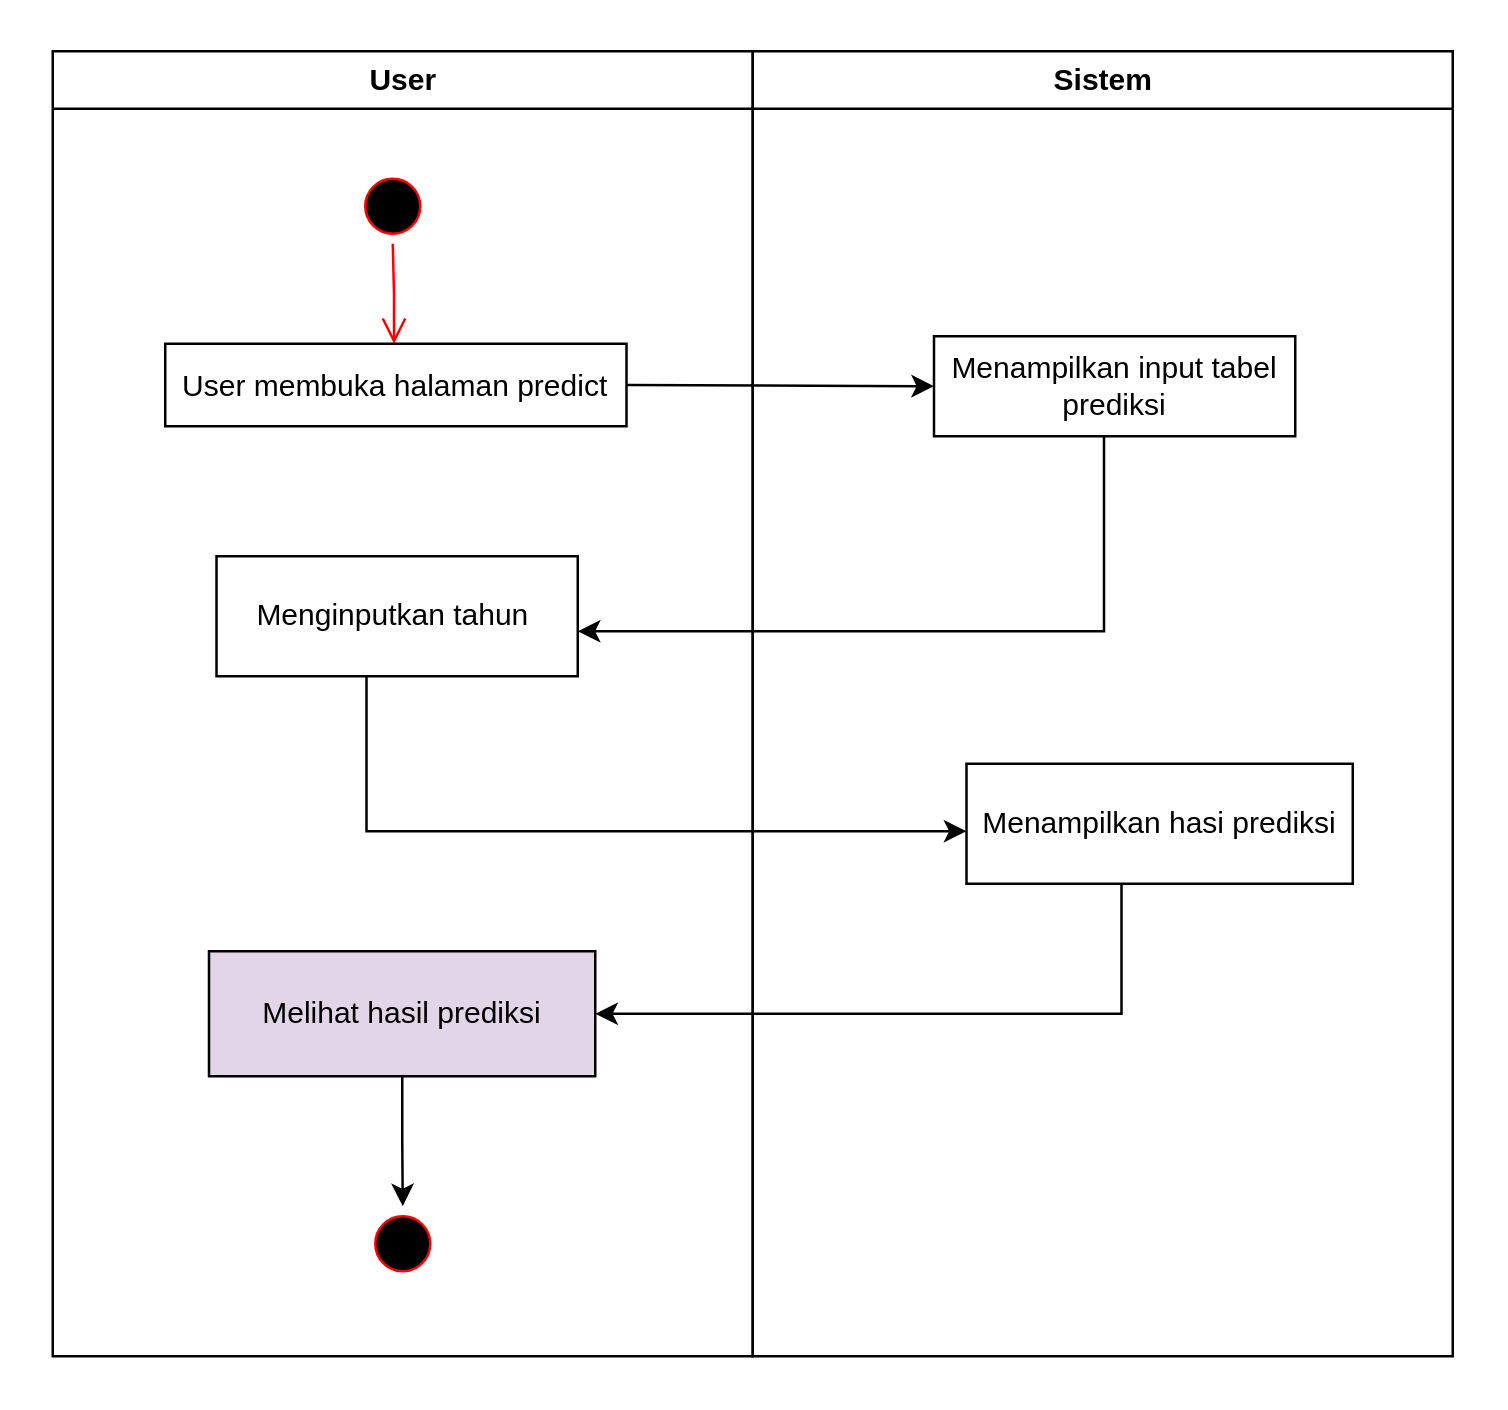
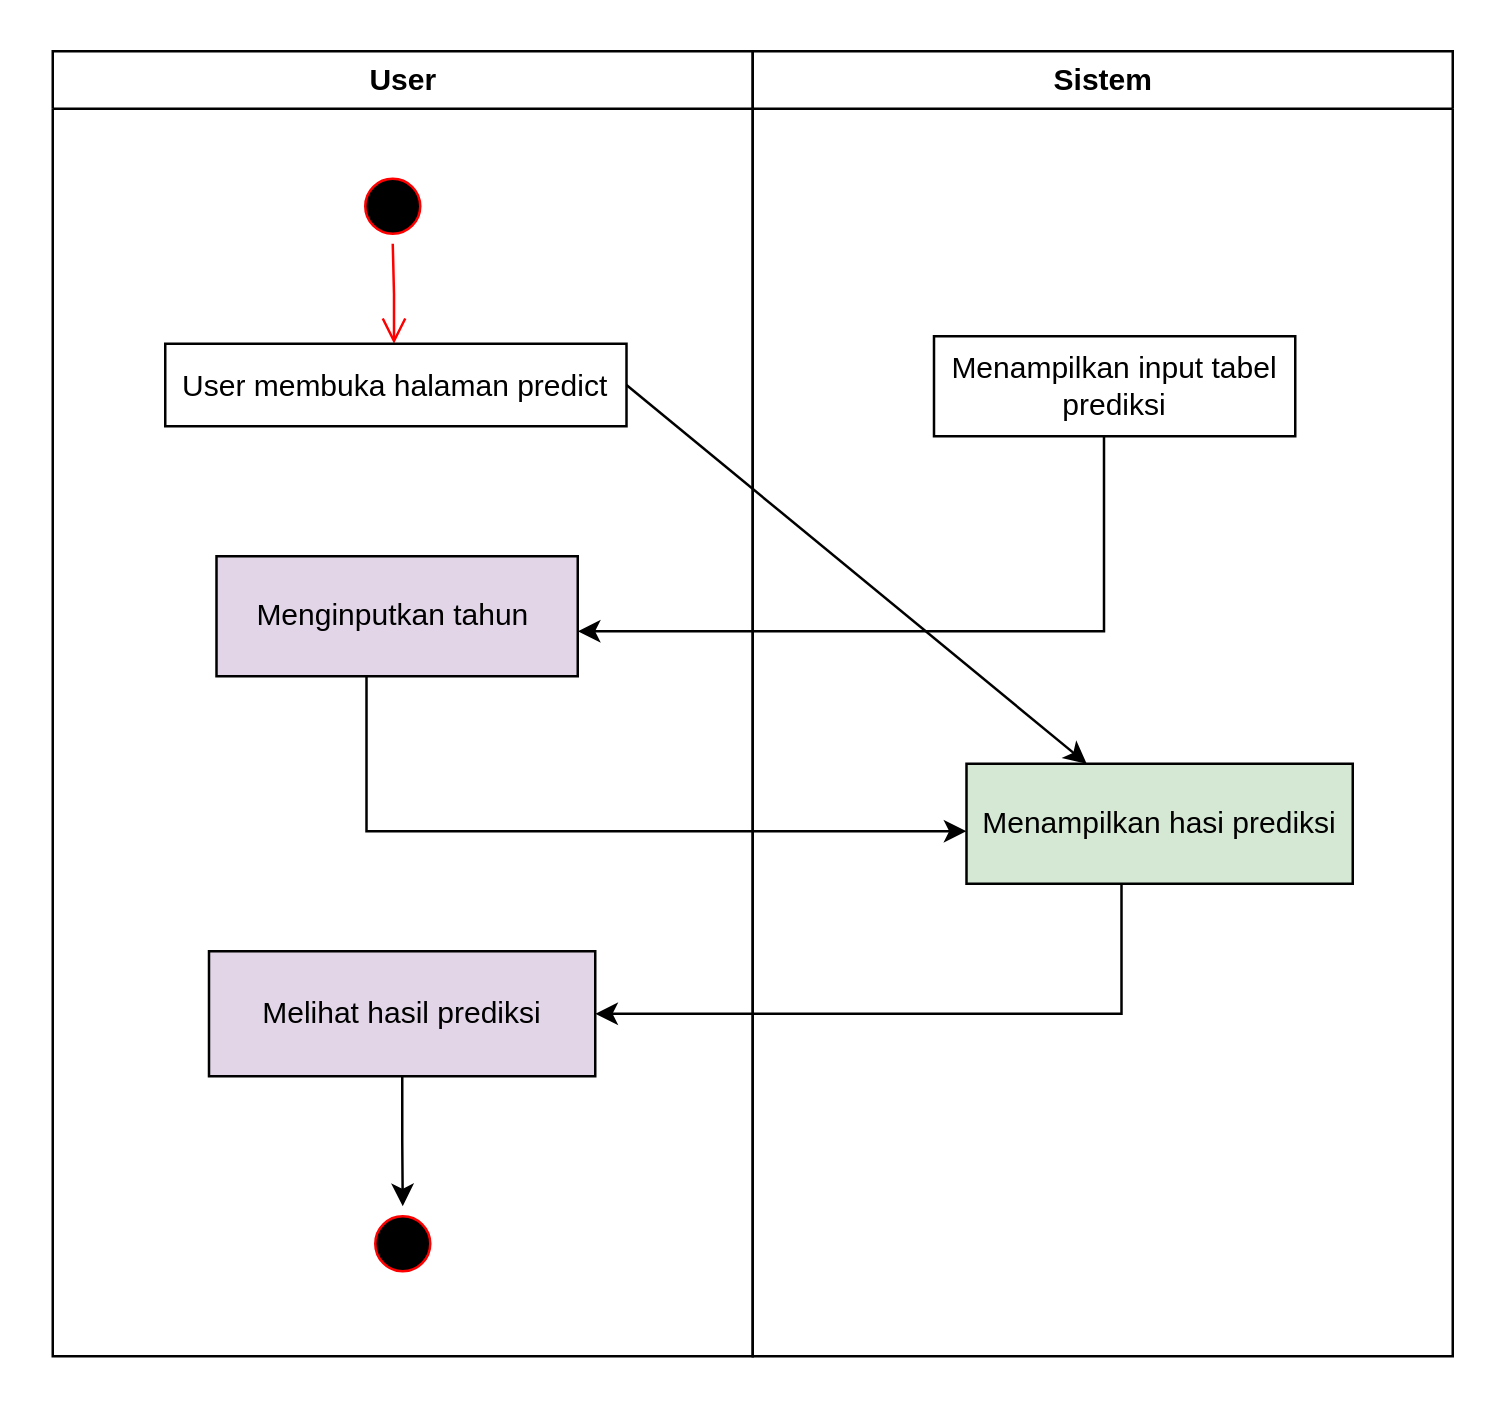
edge "User membuka halaman predict" -> "Menampilkan input tabel prediksi": now "User membuka halaman predict" -> "Menampilkan hasi prediksi"
node "Menginputkan tahun": fillcolor #ffffff -> #e1d5e7
node "Menampilkan hasi prediksi": fillcolor #ffffff -> #d5e8d4
